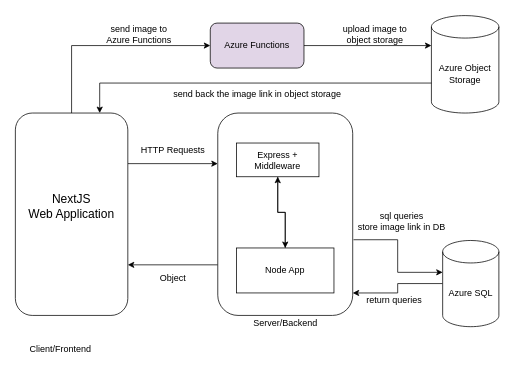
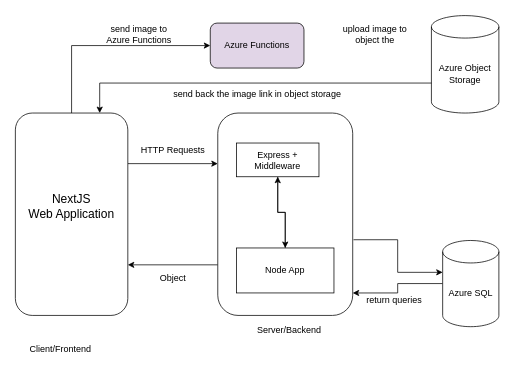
node "upload image to object storage": label "upload image to object storage" -> "upload image to object the"
edge "Azure Functions" -> "Azure Object Storage": removed
node "sql queries store image link in DB": removed
node "Server/Backend": moved (285, 323) -> (289, 330)
